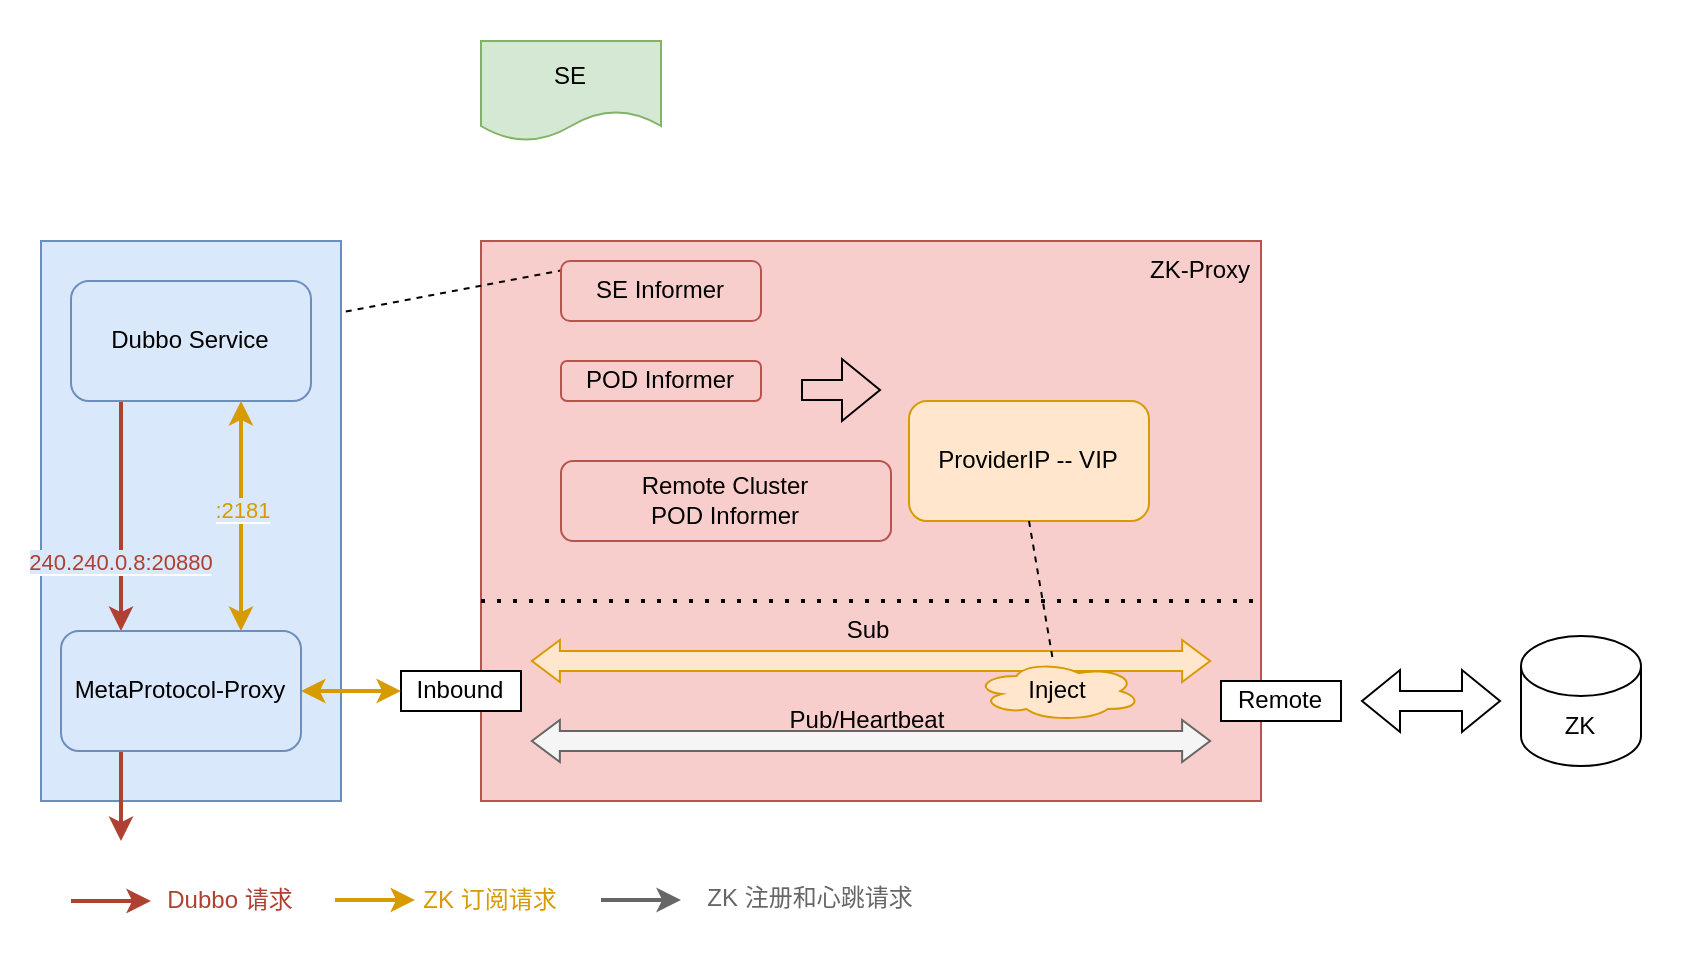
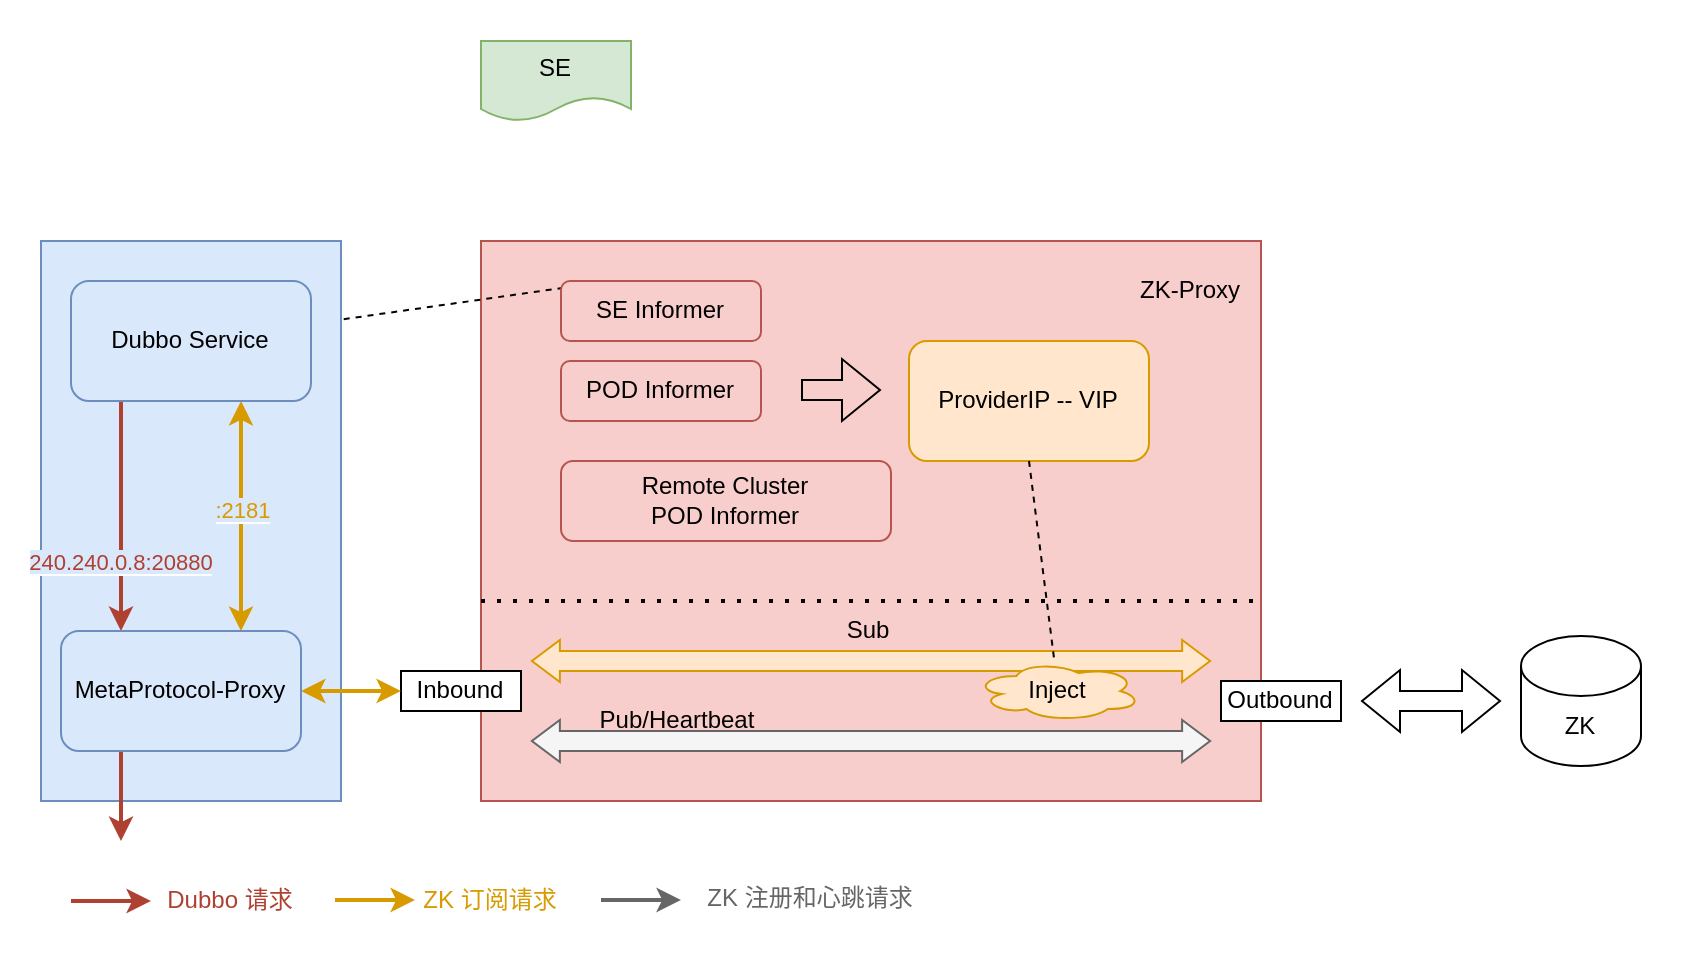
node "SE": size 180x100 -> 150x80
node "ZK-Proxy": moved (1201, 271) -> (1191, 291)
node "SE Informer": moved (661, 291) -> (661, 311)
node "POD Informer": size 200x40 -> 200x60
node "ProviderIP -- VIP": moved (1029, 461) -> (1029, 401)
node "Remote": label "Remote" -> "Outbound"
node "Pub/Heartbeat": moved (868, 721) -> (678, 721)
